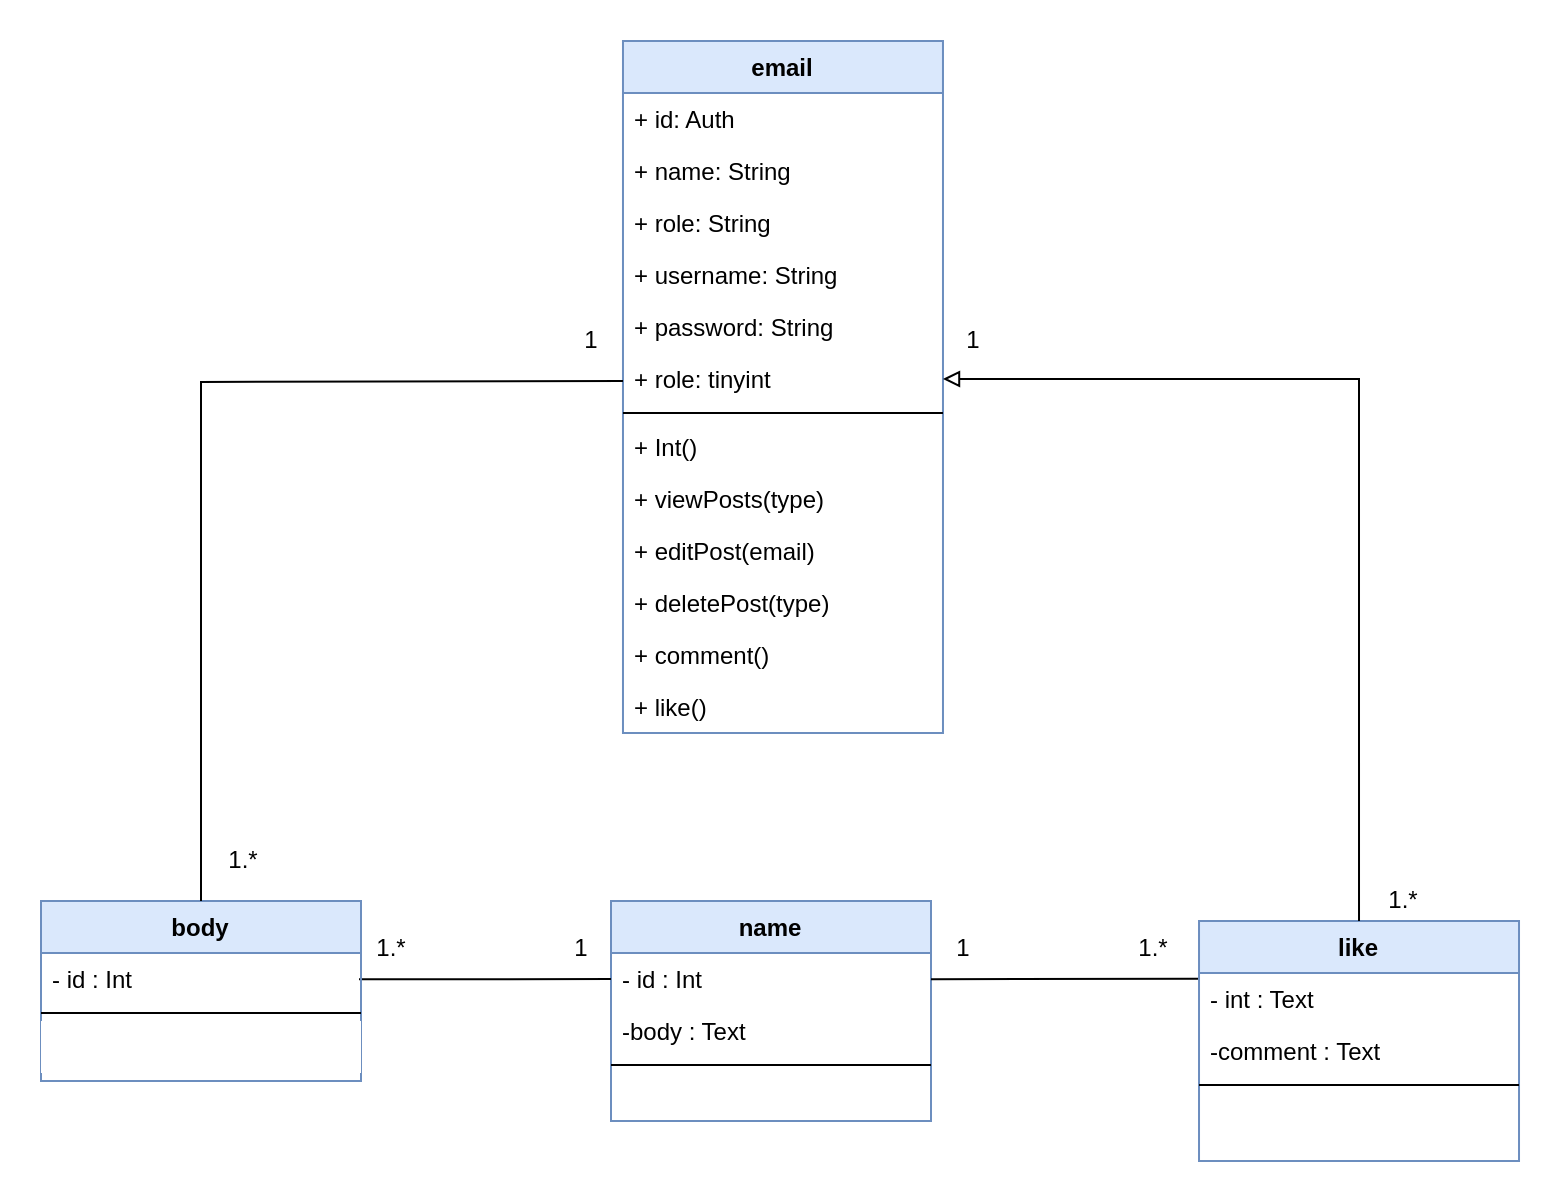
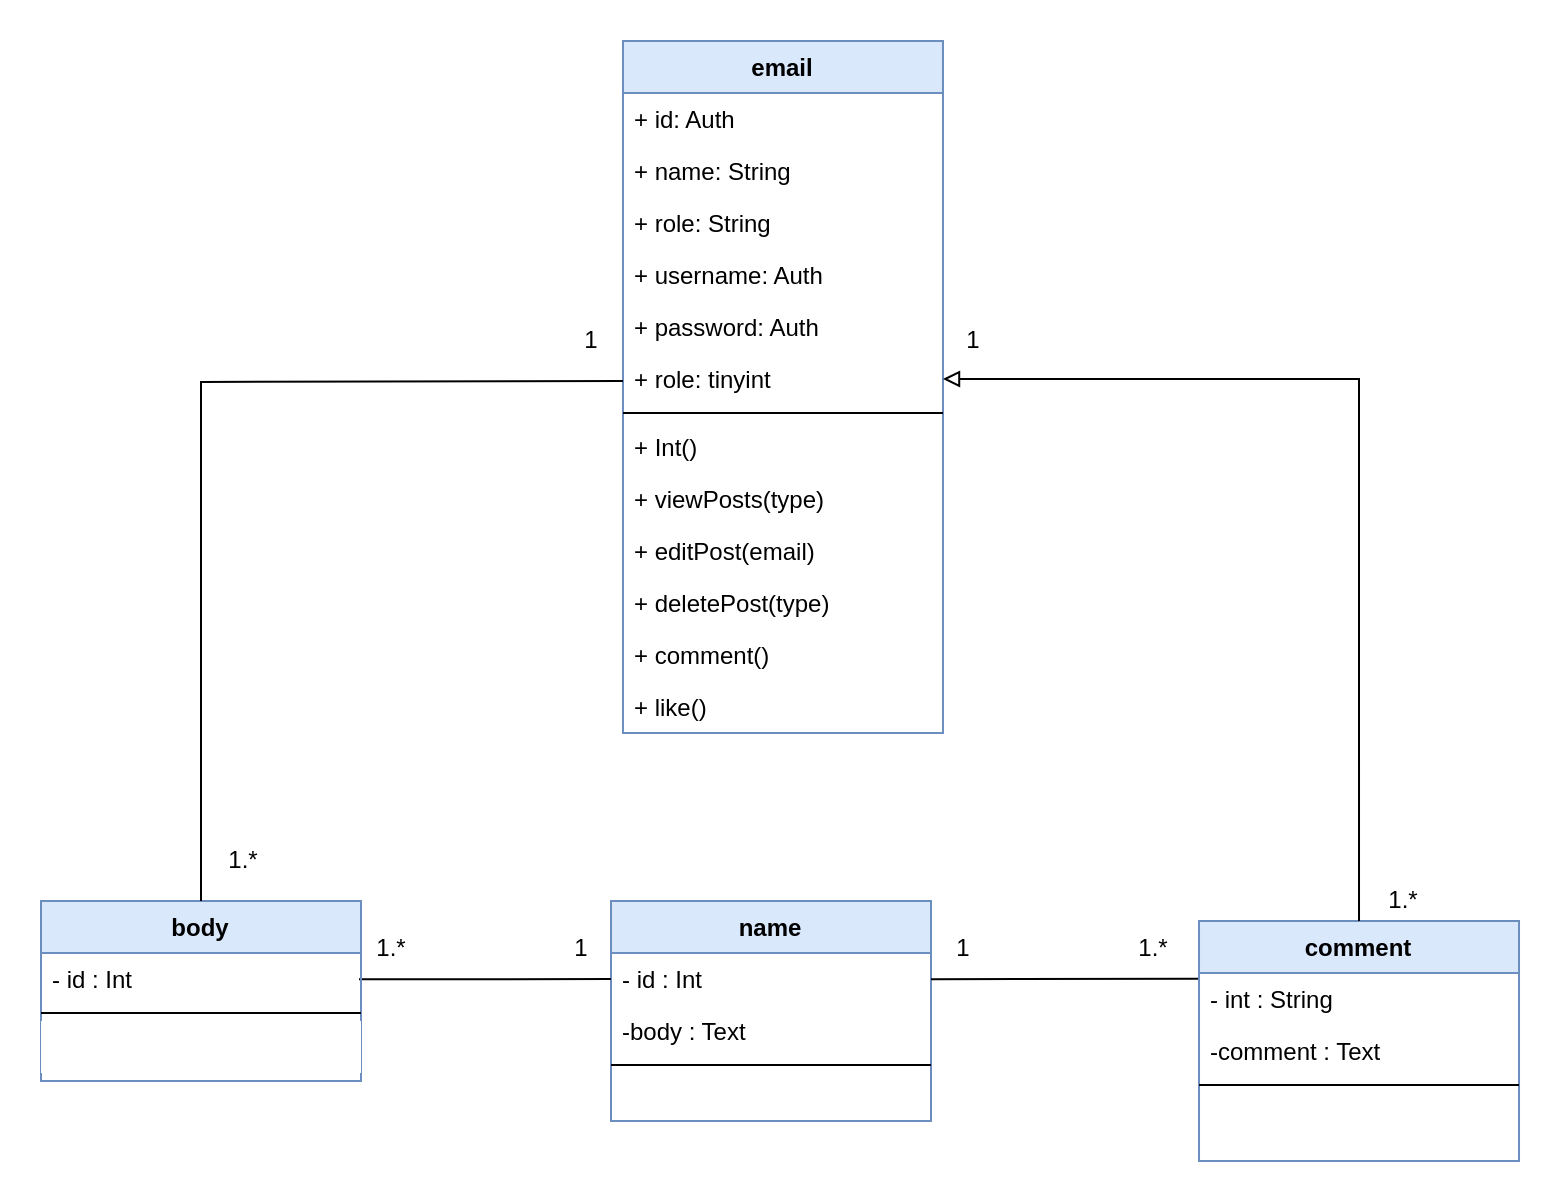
node "+ username: String": label "+ username: String" -> "+ username: Auth"
node "+ password: String": label "+ password: String" -> "+ password: Auth"
node "like": label "like" -> "comment"
node "- int : Text": label "- int : Text" -> "- int : String"
